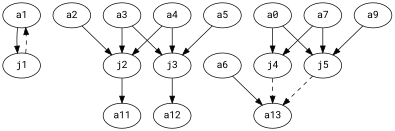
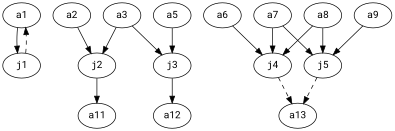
node "a4": removed
node "a0": label "a0" -> "a8"
edge "a6" -> "a13": now "a6" -> "j4"
